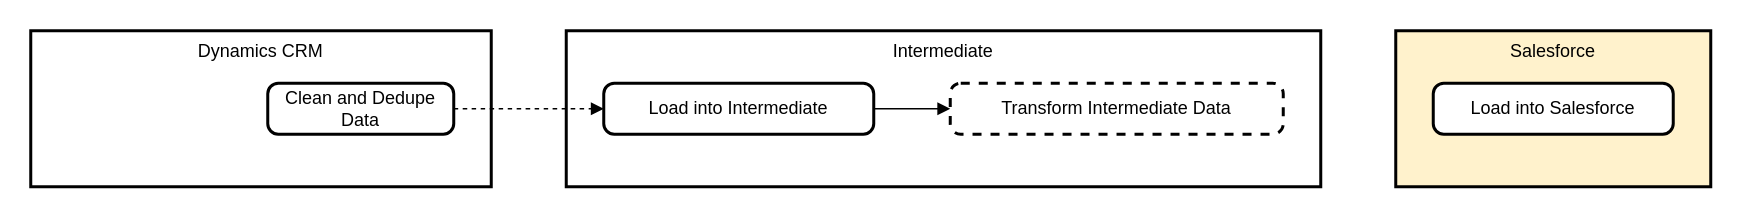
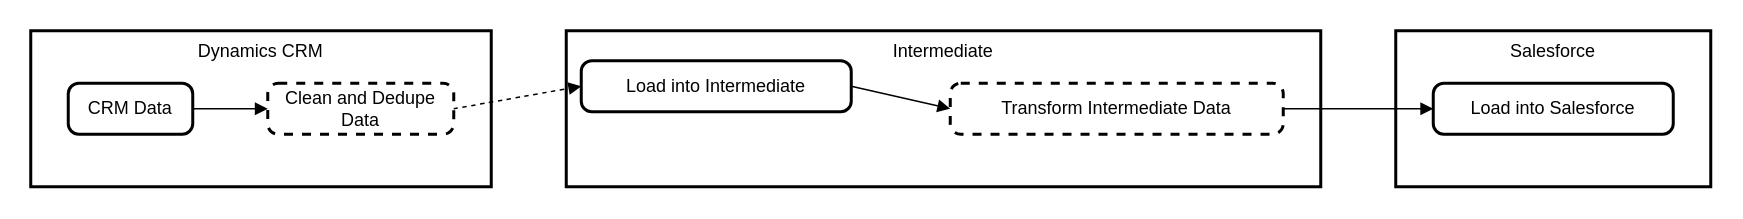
node "Salesforce": fillcolor #fff2cc -> #ffffff
node "CRM Data": added
edge "CRM Data" -> "Clean and Dedupe Data": added
node "Clean and Dedupe Data": style solid -> dashed
node "Load into Intermediate": moved (739, 109) -> (716, 86)
edge "Transform Intermediate Data" -> "Load into Salesforce": added
